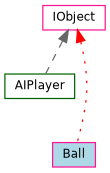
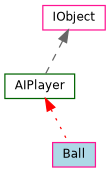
edge "Ball" -> "IObject": now "Ball" -> "AIPlayer"
